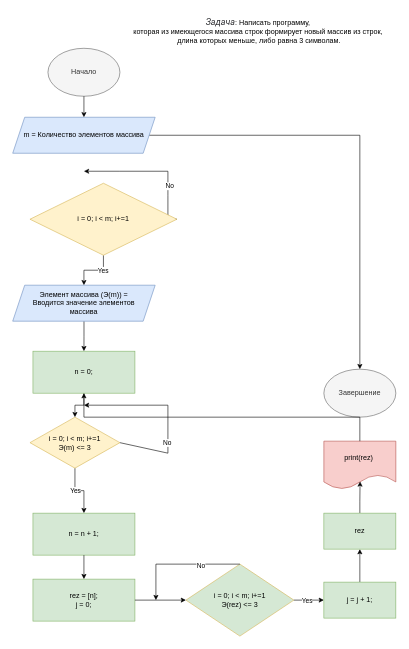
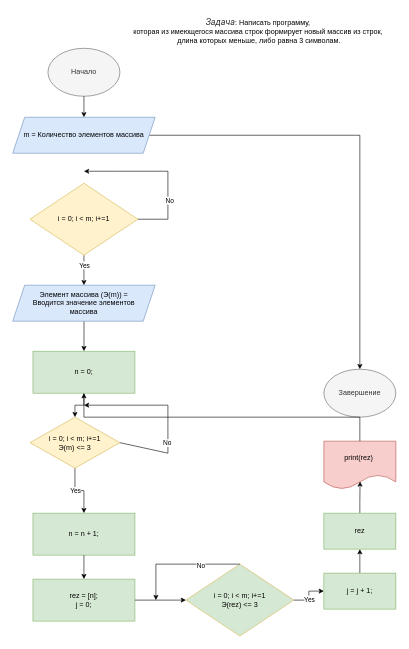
node "i = 0; i < m; i+=1": size 147x72 -> 108x72
node "j = j + 1;": moved (360, 600) -> (360, 591)
